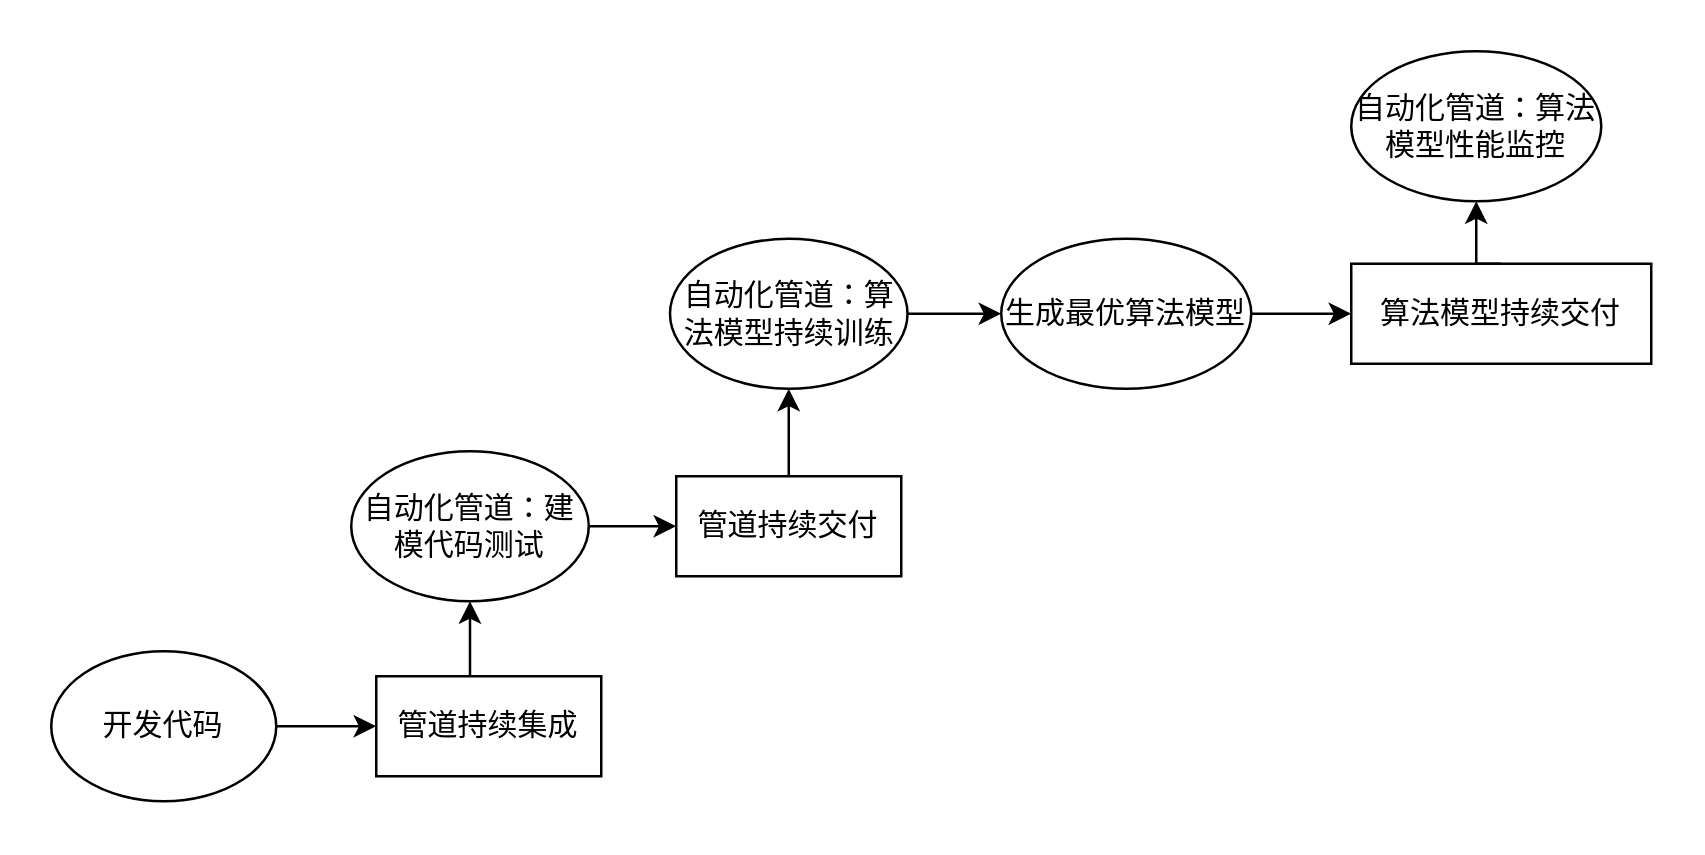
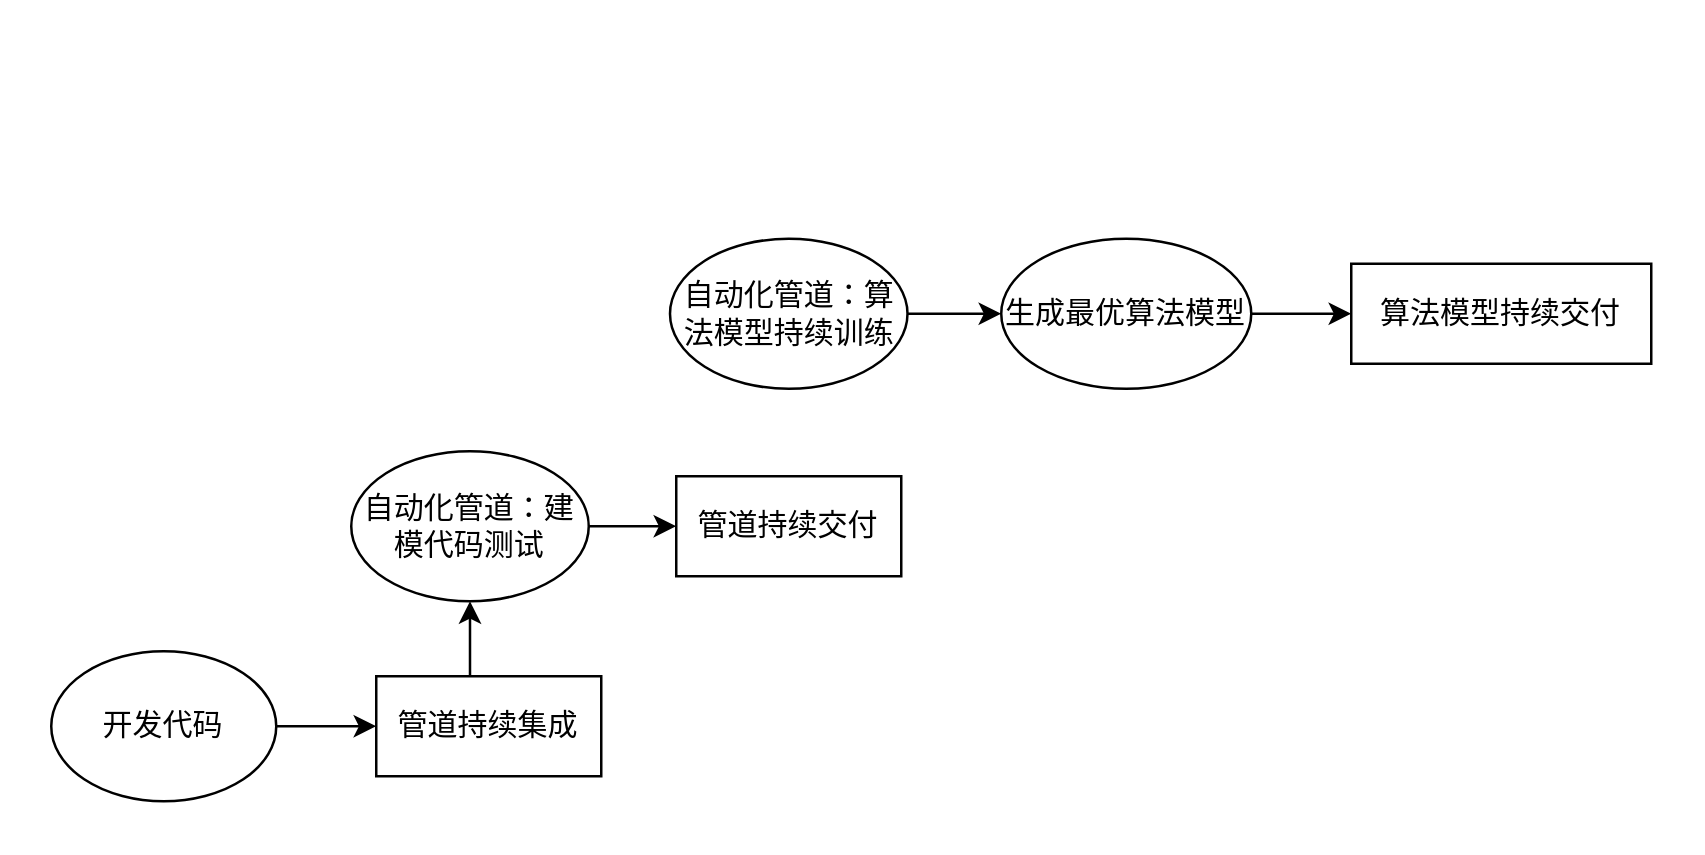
node "自动化管道：算法模型性能监控": removed
edge "算法模型持续交付" -> "自动化管道：算法模型性能监控": removed
edge "管道持续交付" -> "自动化管道：算法模型持续训练": removed
